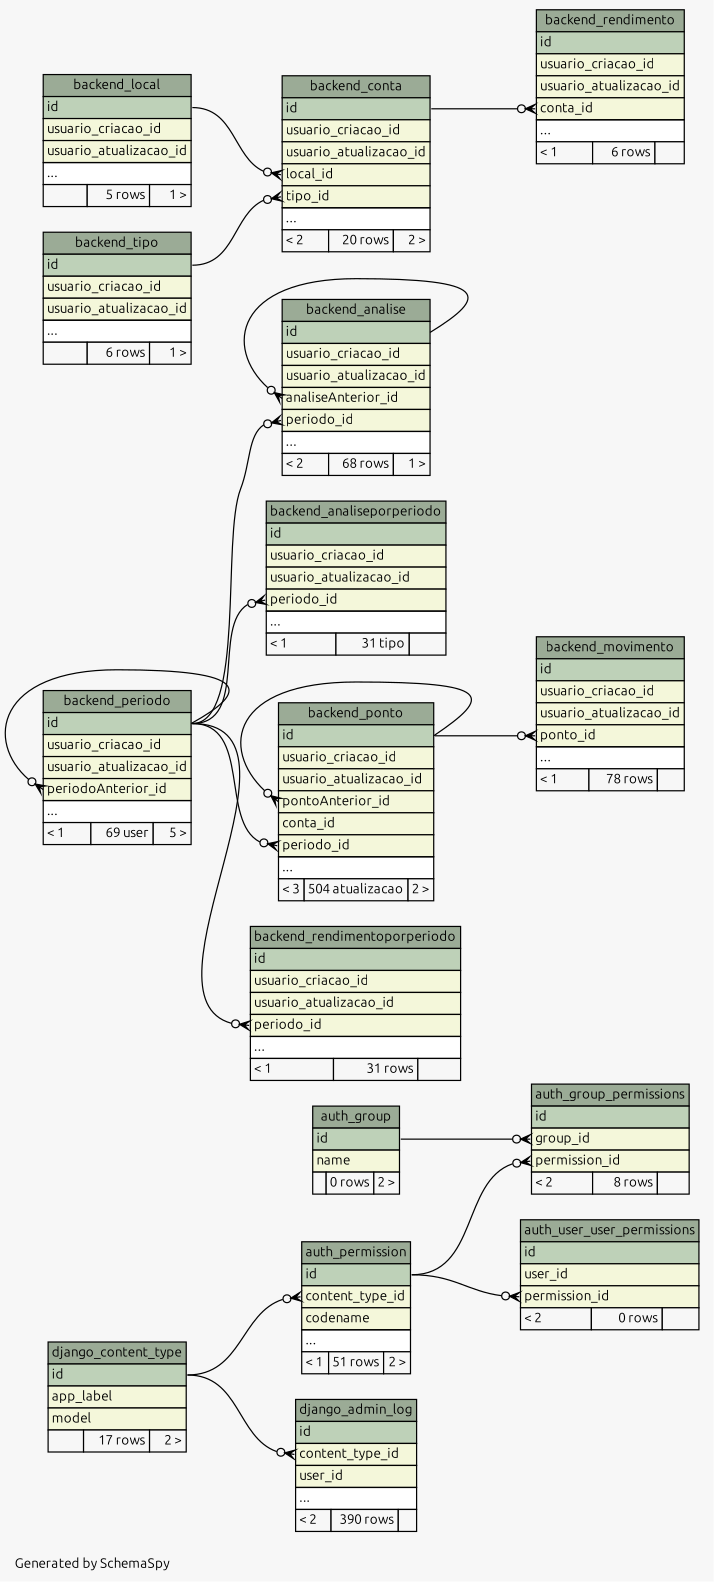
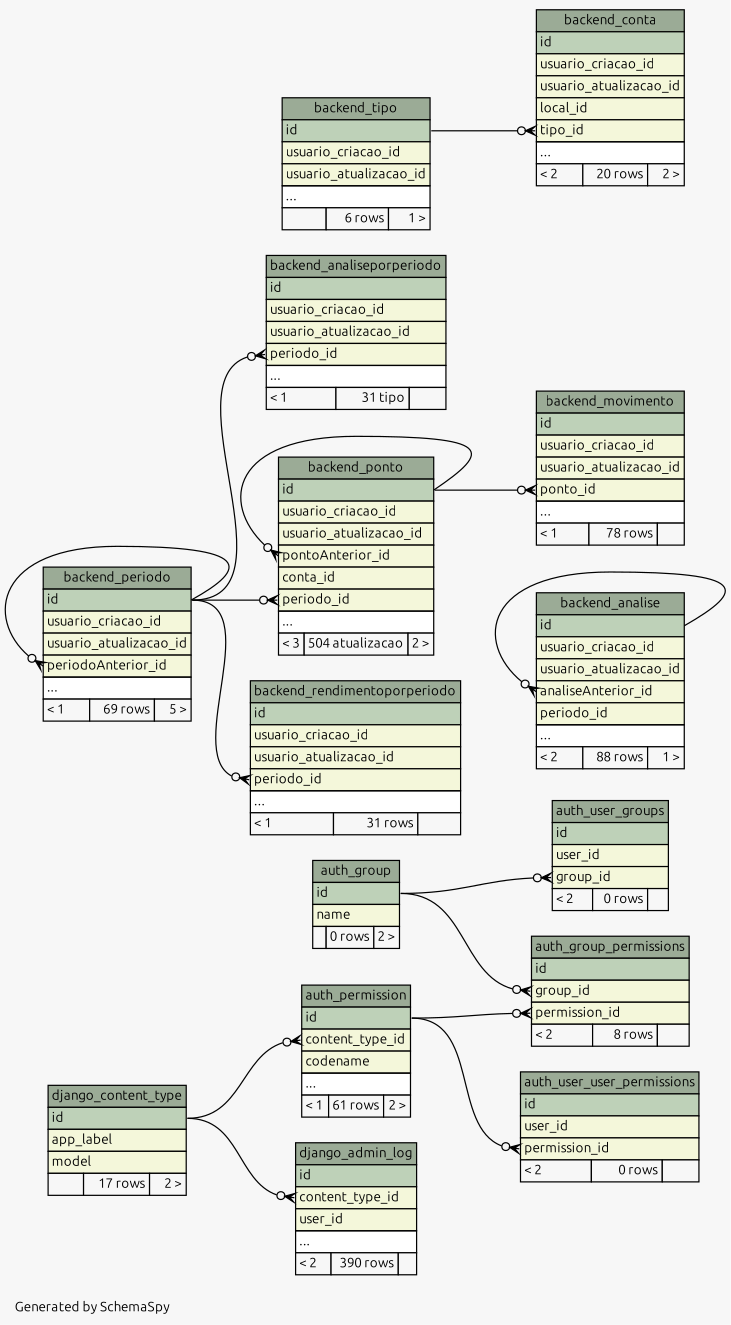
node "backend_rendimento": removed
node "backend_local": removed
node "backend_analise": text "68 rows" -> "88 rows"
edge "backend_periodo" -> "backend_analise": removed
node "backend_periodo": text "69 user" -> "69 rows"
node "auth_user_groups": added
node "auth_permission": text "51 rows" -> "61 rows"
